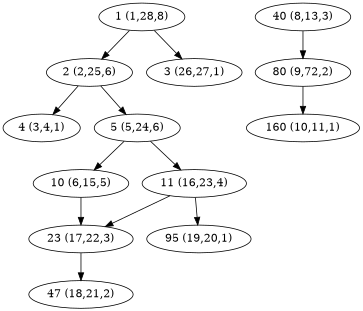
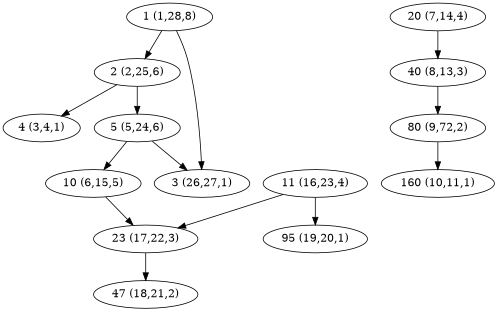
node "20 (7,14,4)": added
edge "5 (5,24,6)" -> "11 (16,23,4)": now "5 (5,24,6)" -> "3 (26,27,1)"
